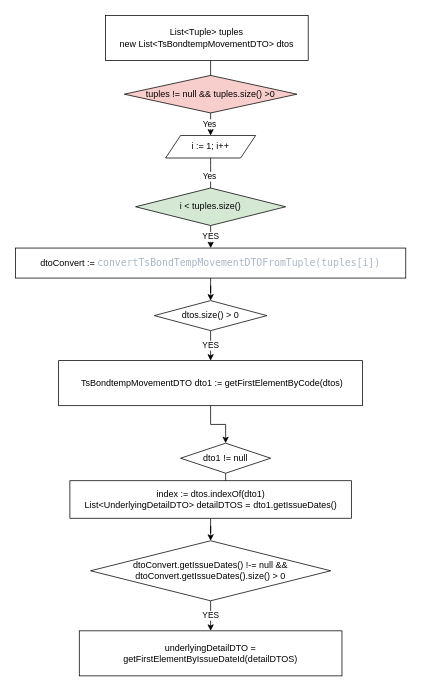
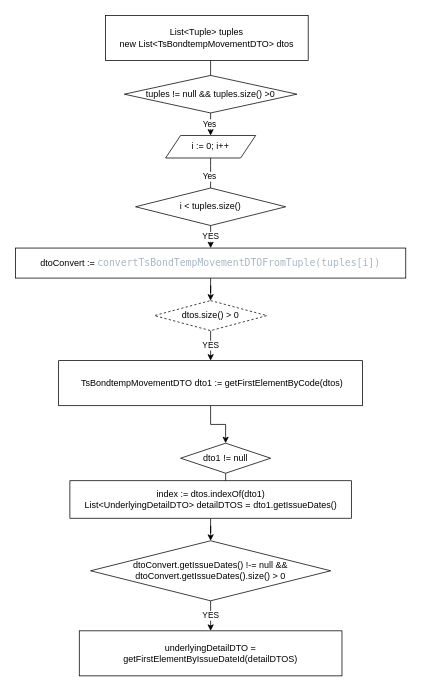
node "tuples != null && tuples.size() >0": fillcolor #f8cecc -> #ffffff
node "i := 1; i++": label "i := 1; i++" -> "i := 0; i++"
node "i < tuples.size()": fillcolor #d5e8d4 -> #ffffff
node "dtos.size() > 0": style solid -> dashed
